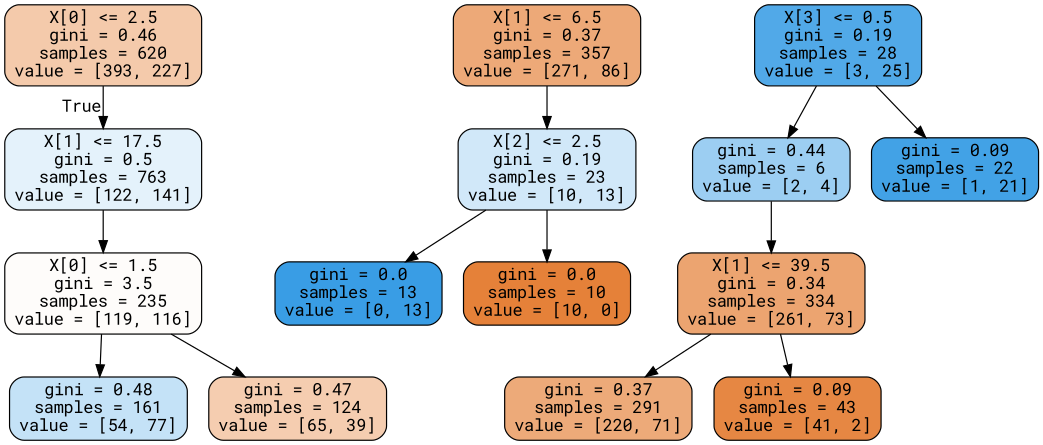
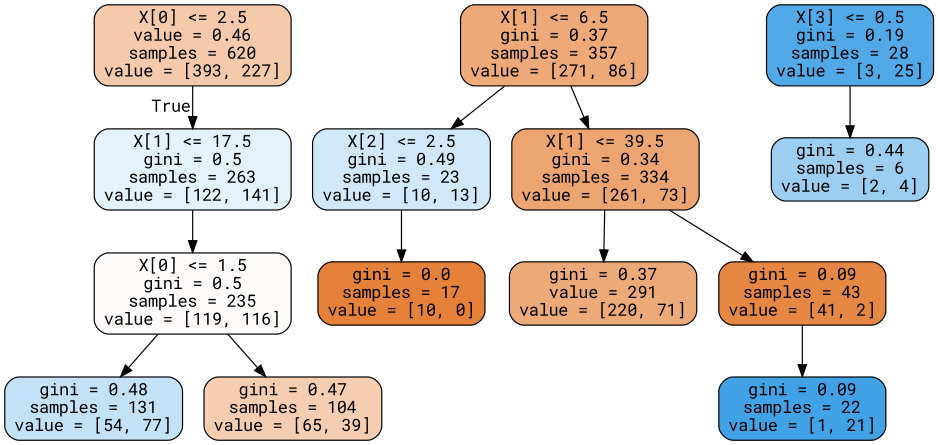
node "X[0] <= 2.5 gini = 0.46 samples = 620 value = [393, 227]": label "X[0] <= 2.5 gini = 0.46 samples = 620 value = [393, 227]" -> "X[0] <= 2.5 value = 0.46 samples = 620 value = [393, 227]"
edge "X[3] <= 0.5 gini = 0.19 samples = 28 value = [3, 25]" -> "gini = 0.09 samples = 22 value = [1, 21]": now "gini = 0.09 samples = 43 value = [41, 2]" -> "gini = 0.09 samples = 22 value = [1, 21]"
node "X[1] <= 17.5 gini = 0.5 samples = 763 value = [122, 141]": label "X[1] <= 17.5 gini = 0.5 samples = 763 value = [122, 141]" -> "X[1] <= 17.5 gini = 0.5 samples = 263 value = [122, 141]"
node "X[2] <= 2.5 gini = 0.19 samples = 23 value = [10, 13]": label "X[2] <= 2.5 gini = 0.19 samples = 23 value = [10, 13]" -> "X[2] <= 2.5 gini = 0.49 samples = 23 value = [10, 13]"
edge "gini = 0.44 samples = 6 value = [2, 4]" -> "X[1] <= 39.5 gini = 0.34 samples = 334 value = [261, 73]": now "X[1] <= 6.5 gini = 0.37 samples = 357 value = [271, 86]" -> "X[1] <= 39.5 gini = 0.34 samples = 334 value = [261, 73]"
node "X[0] <= 1.5 gini = 3.5 samples = 235 value = [119, 116]": label "X[0] <= 1.5 gini = 3.5 samples = 235 value = [119, 116]" -> "X[0] <= 1.5 gini = 0.5 samples = 235 value = [119, 116]"
node "gini = 0.0 samples = 13 value = [0, 13]": removed
node "gini = 0.0 samples = 10 value = [10, 0]": label "gini = 0.0 samples = 10 value = [10, 0]" -> "gini = 0.0 samples = 17 value = [10, 0]"
node "gini = 0.48 samples = 161 value = [54, 77]": label "gini = 0.48 samples = 161 value = [54, 77]" -> "gini = 0.48 samples = 131 value = [54, 77]"
node "gini = 0.47 samples = 124 value = [65, 39]": label "gini = 0.47 samples = 124 value = [65, 39]" -> "gini = 0.47 samples = 104 value = [65, 39]"
node "gini = 0.37 samples = 291 value = [220, 71]": label "gini = 0.37 samples = 291 value = [220, 71]" -> "gini = 0.37 value = 291 value = [220, 71]"
